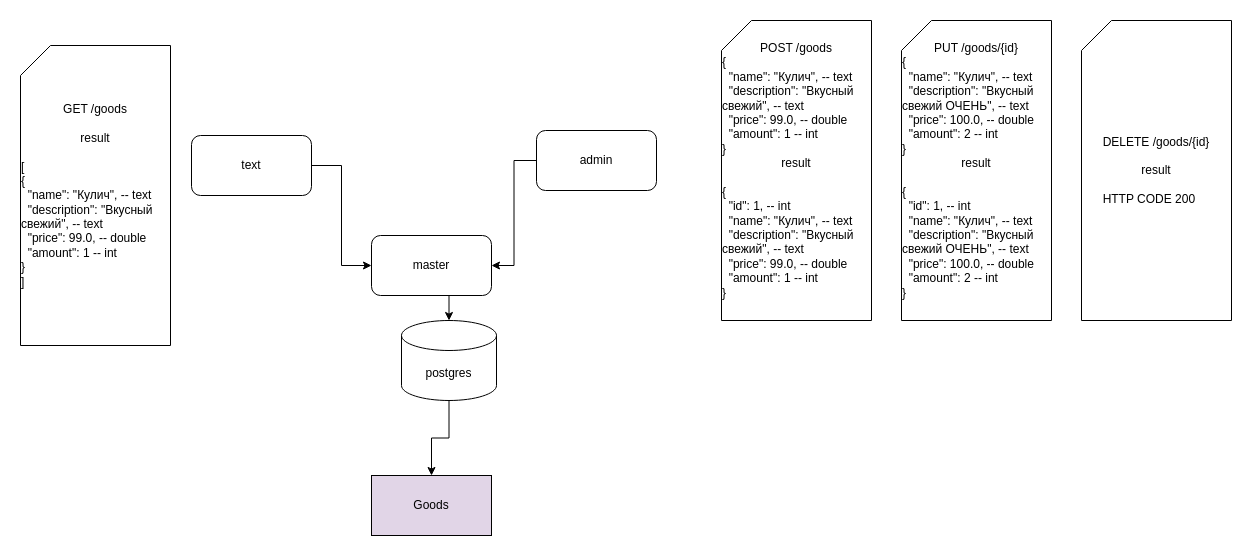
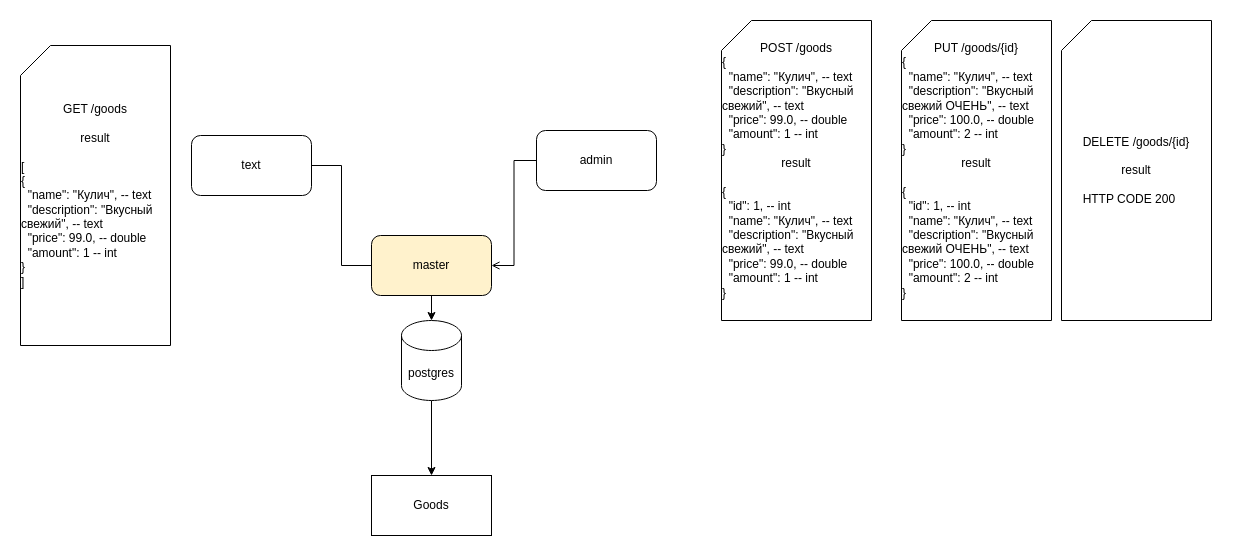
node "DELETE /goods/{id} result HTTP CODE 200": moved (1157, 171) -> (1137, 171)
edge "text" -> "master": arrowhead classic -> none
node "master": fillcolor #ffffff -> #fff2cc
edge "admin" -> "master": arrowhead classic -> open
node "postgres": size 95x80 -> 60x80
node "Goods": fillcolor #e1d5e7 -> #ffffff
